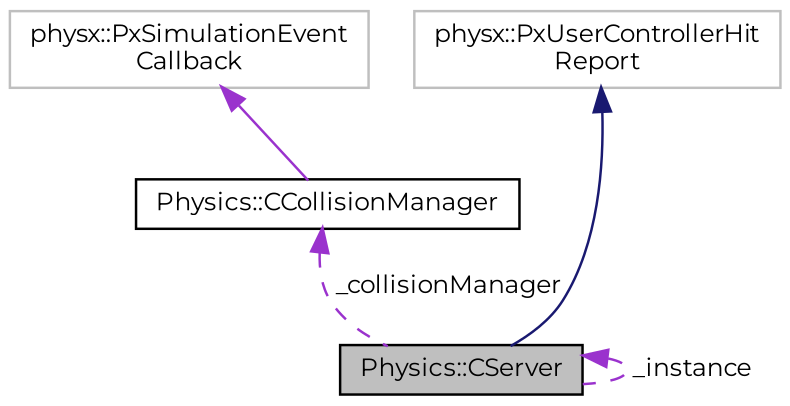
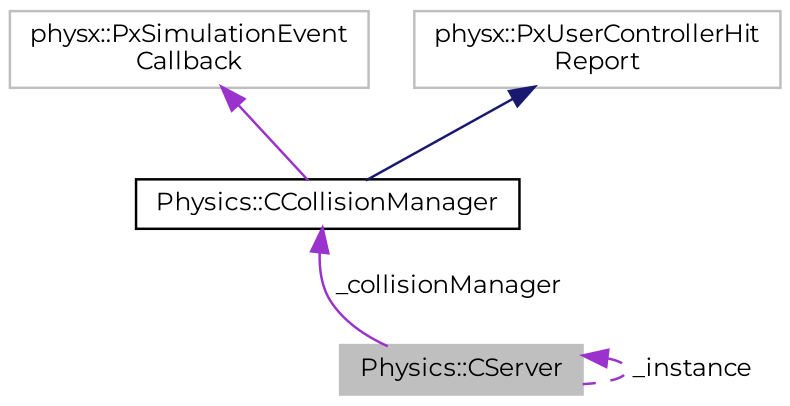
edge "Physics::CServer" -> "physx::PxUserControllerHit Report": now "Physics::CCollisionManager" -> "physx::PxUserControllerHit Report"
edge "Physics::CServer" -> "Physics::CCollisionManager": style dashed -> solid
node "Physics::CServer": color black -> grey75
